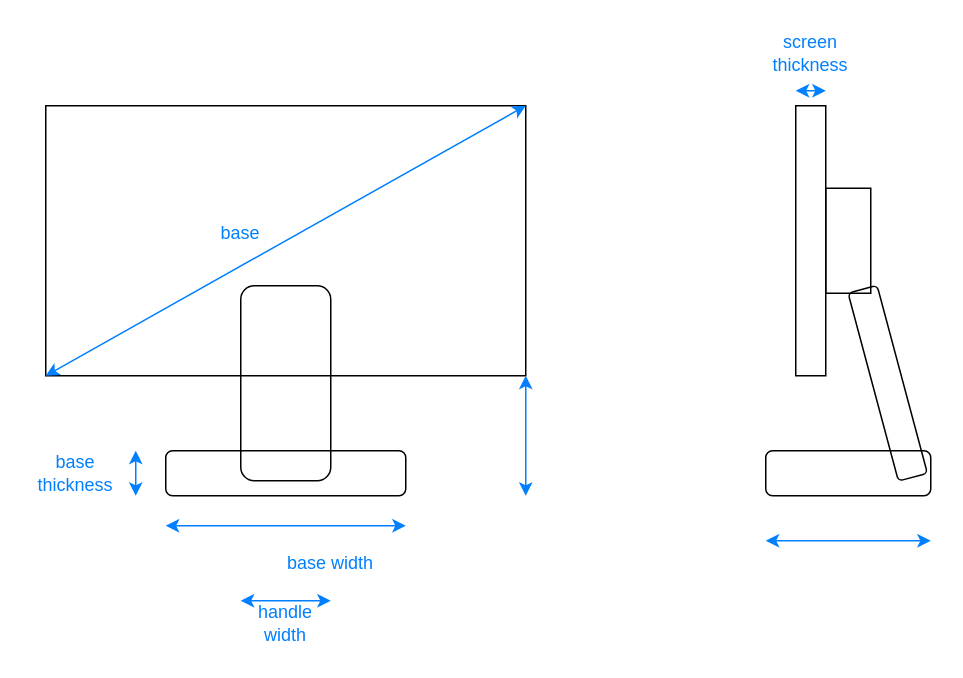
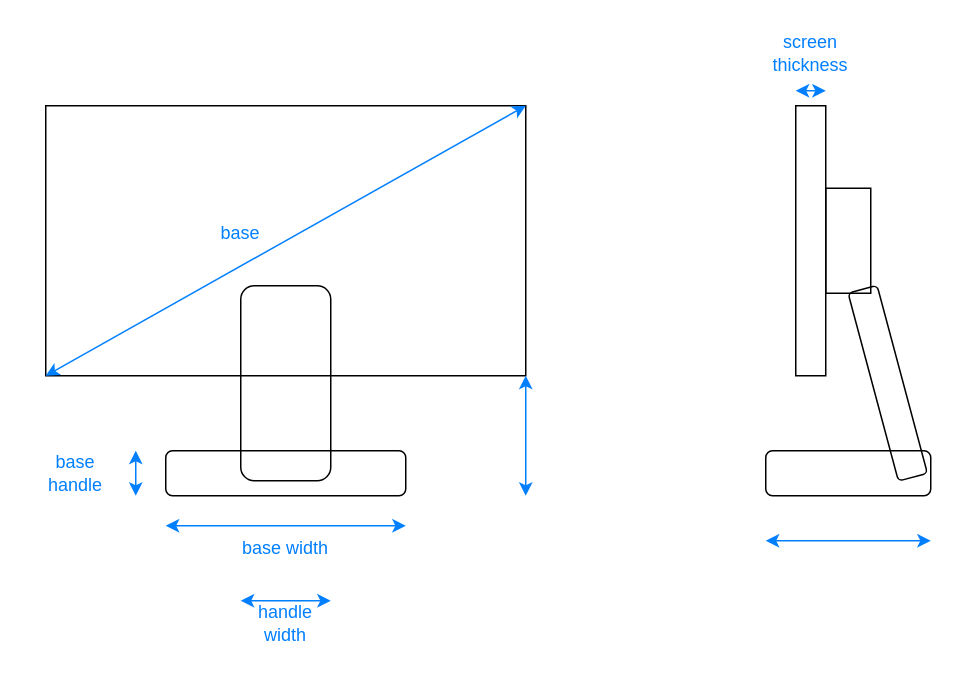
node "base thickness": label "base thickness" -> "base handle"
node "base width": moved (331, 563) -> (286, 548)
